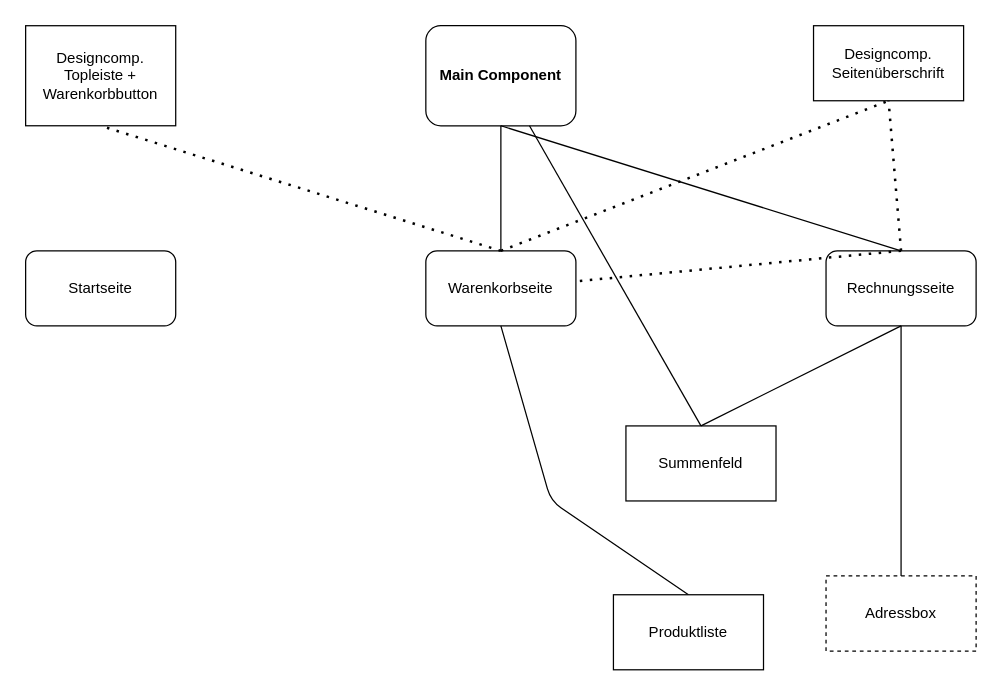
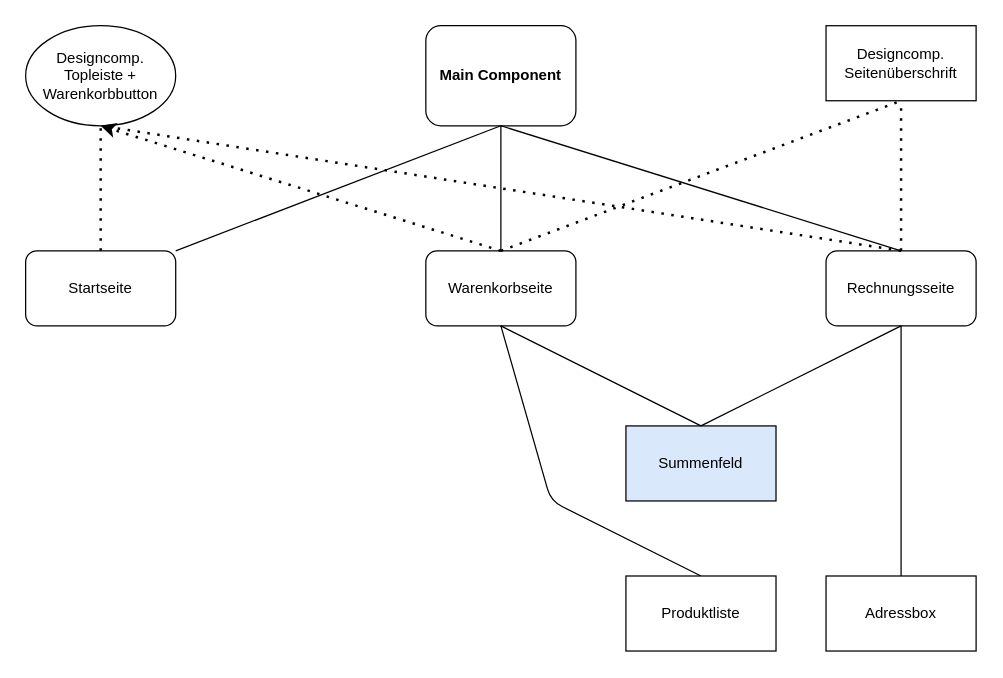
node "Designcomp. Seitenüberschrift": moved (888, 63) -> (901, 63)
node "Designcomp. Topleiste + Warenkorbbutton": shape rectangle -> ellipse
edge "Designcomp. Topleiste + Warenkorbbutton" -- "Warenkorbseite": arrowhead none -> classic
edge "Designcomp. Topleiste + Warenkorbbutton" -- "Startseite": added
edge "Main Component" -- "Startseite": added
edge "Warenkorbseite" -- "Rechnungsseite": now "Designcomp. Topleiste + Warenkorbbutton" -- "Rechnungsseite"
edge "Main Component" -- "Summenfeld": now "Warenkorbseite" -- "Summenfeld"
node "Summenfeld": fillcolor #ffffff -> #dae8fc
node "Adressbox": style dashed -> solid
node "Produktliste": moved (688, 632) -> (701, 613)
